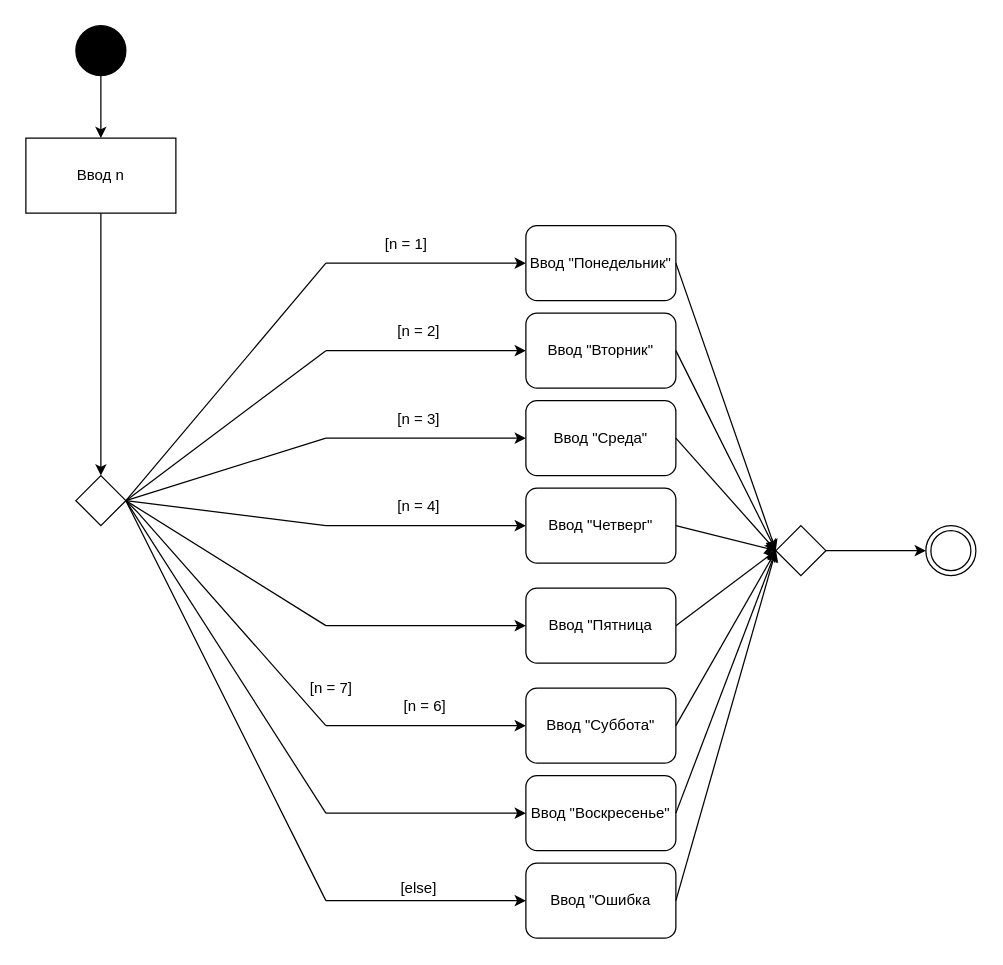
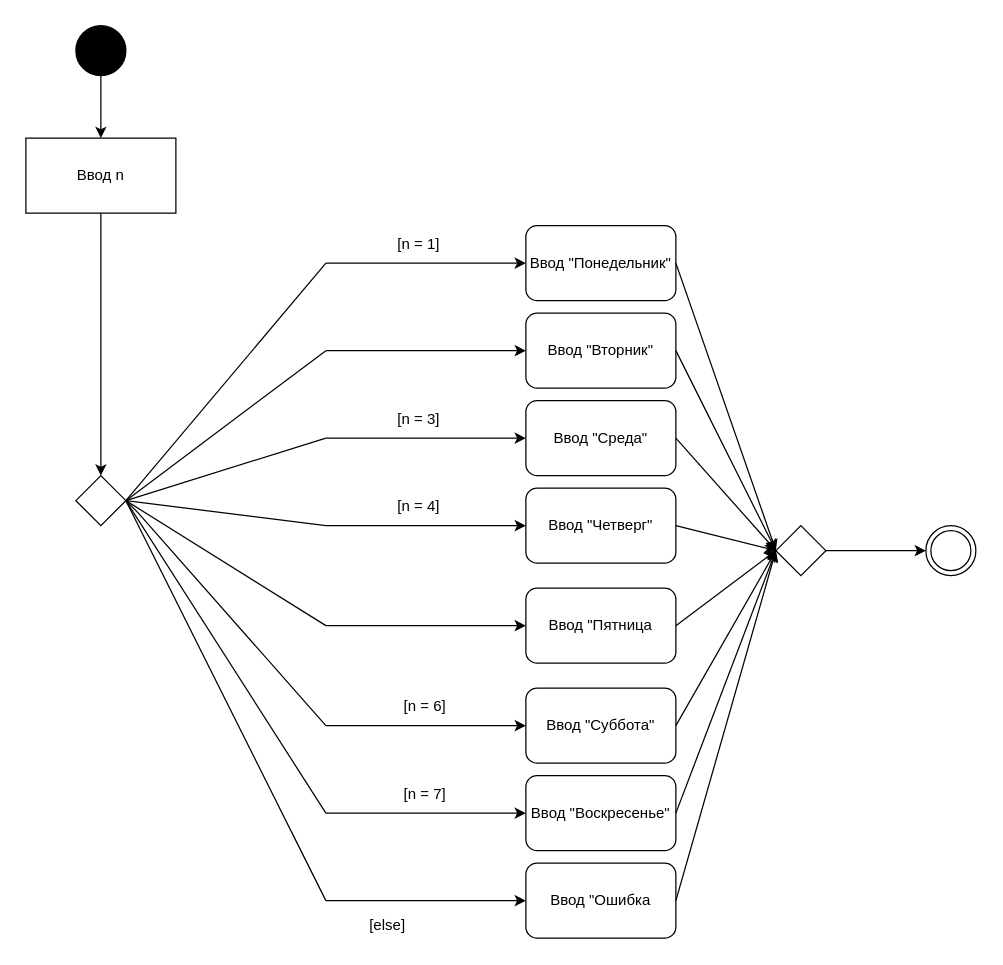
node "[n = 1]": moved (406, 244) -> (418, 244)
node "[n = 2]": removed
node "[n = 7]": moved (331, 688) -> (424, 794)
node "[else]": moved (418, 888) -> (387, 926)
